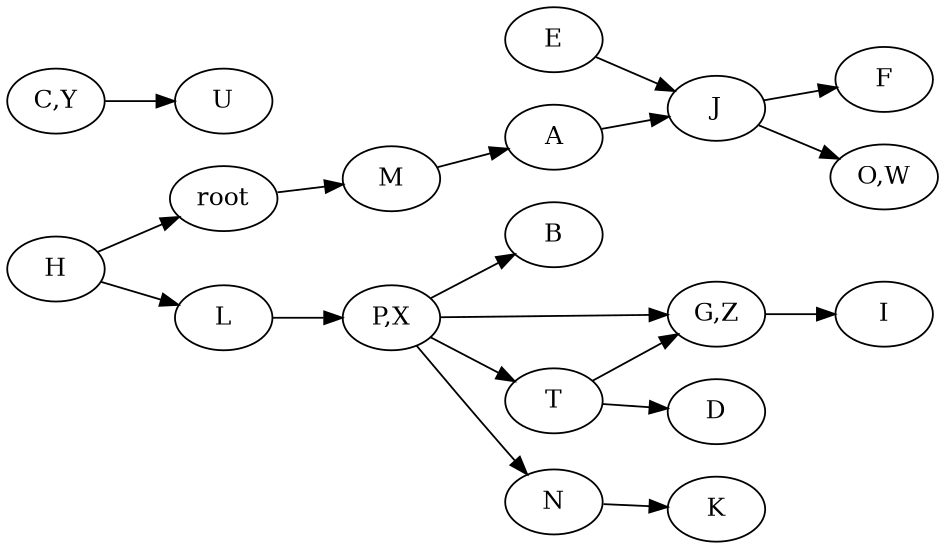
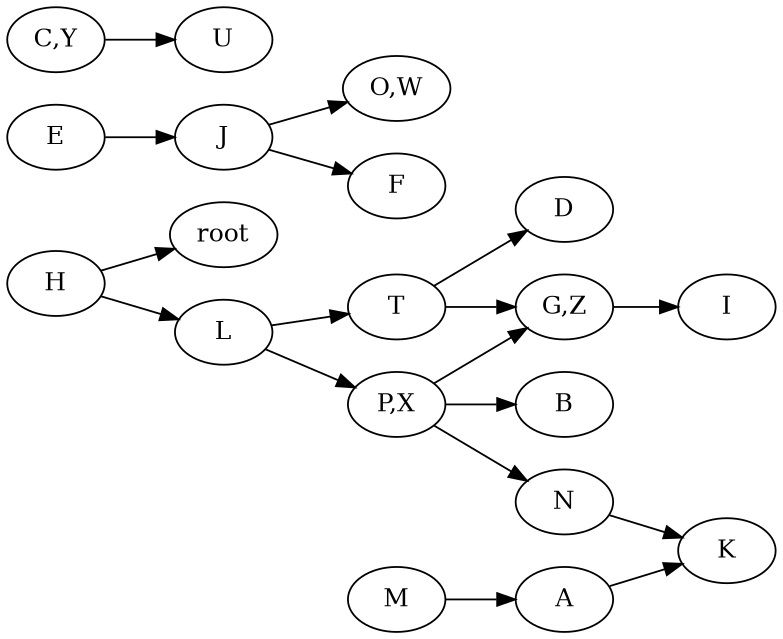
edge "A" -> "J": now "A" -> "K"
edge "root" -> "M": removed
edge "P,X" -> "T": now "L" -> "T"
